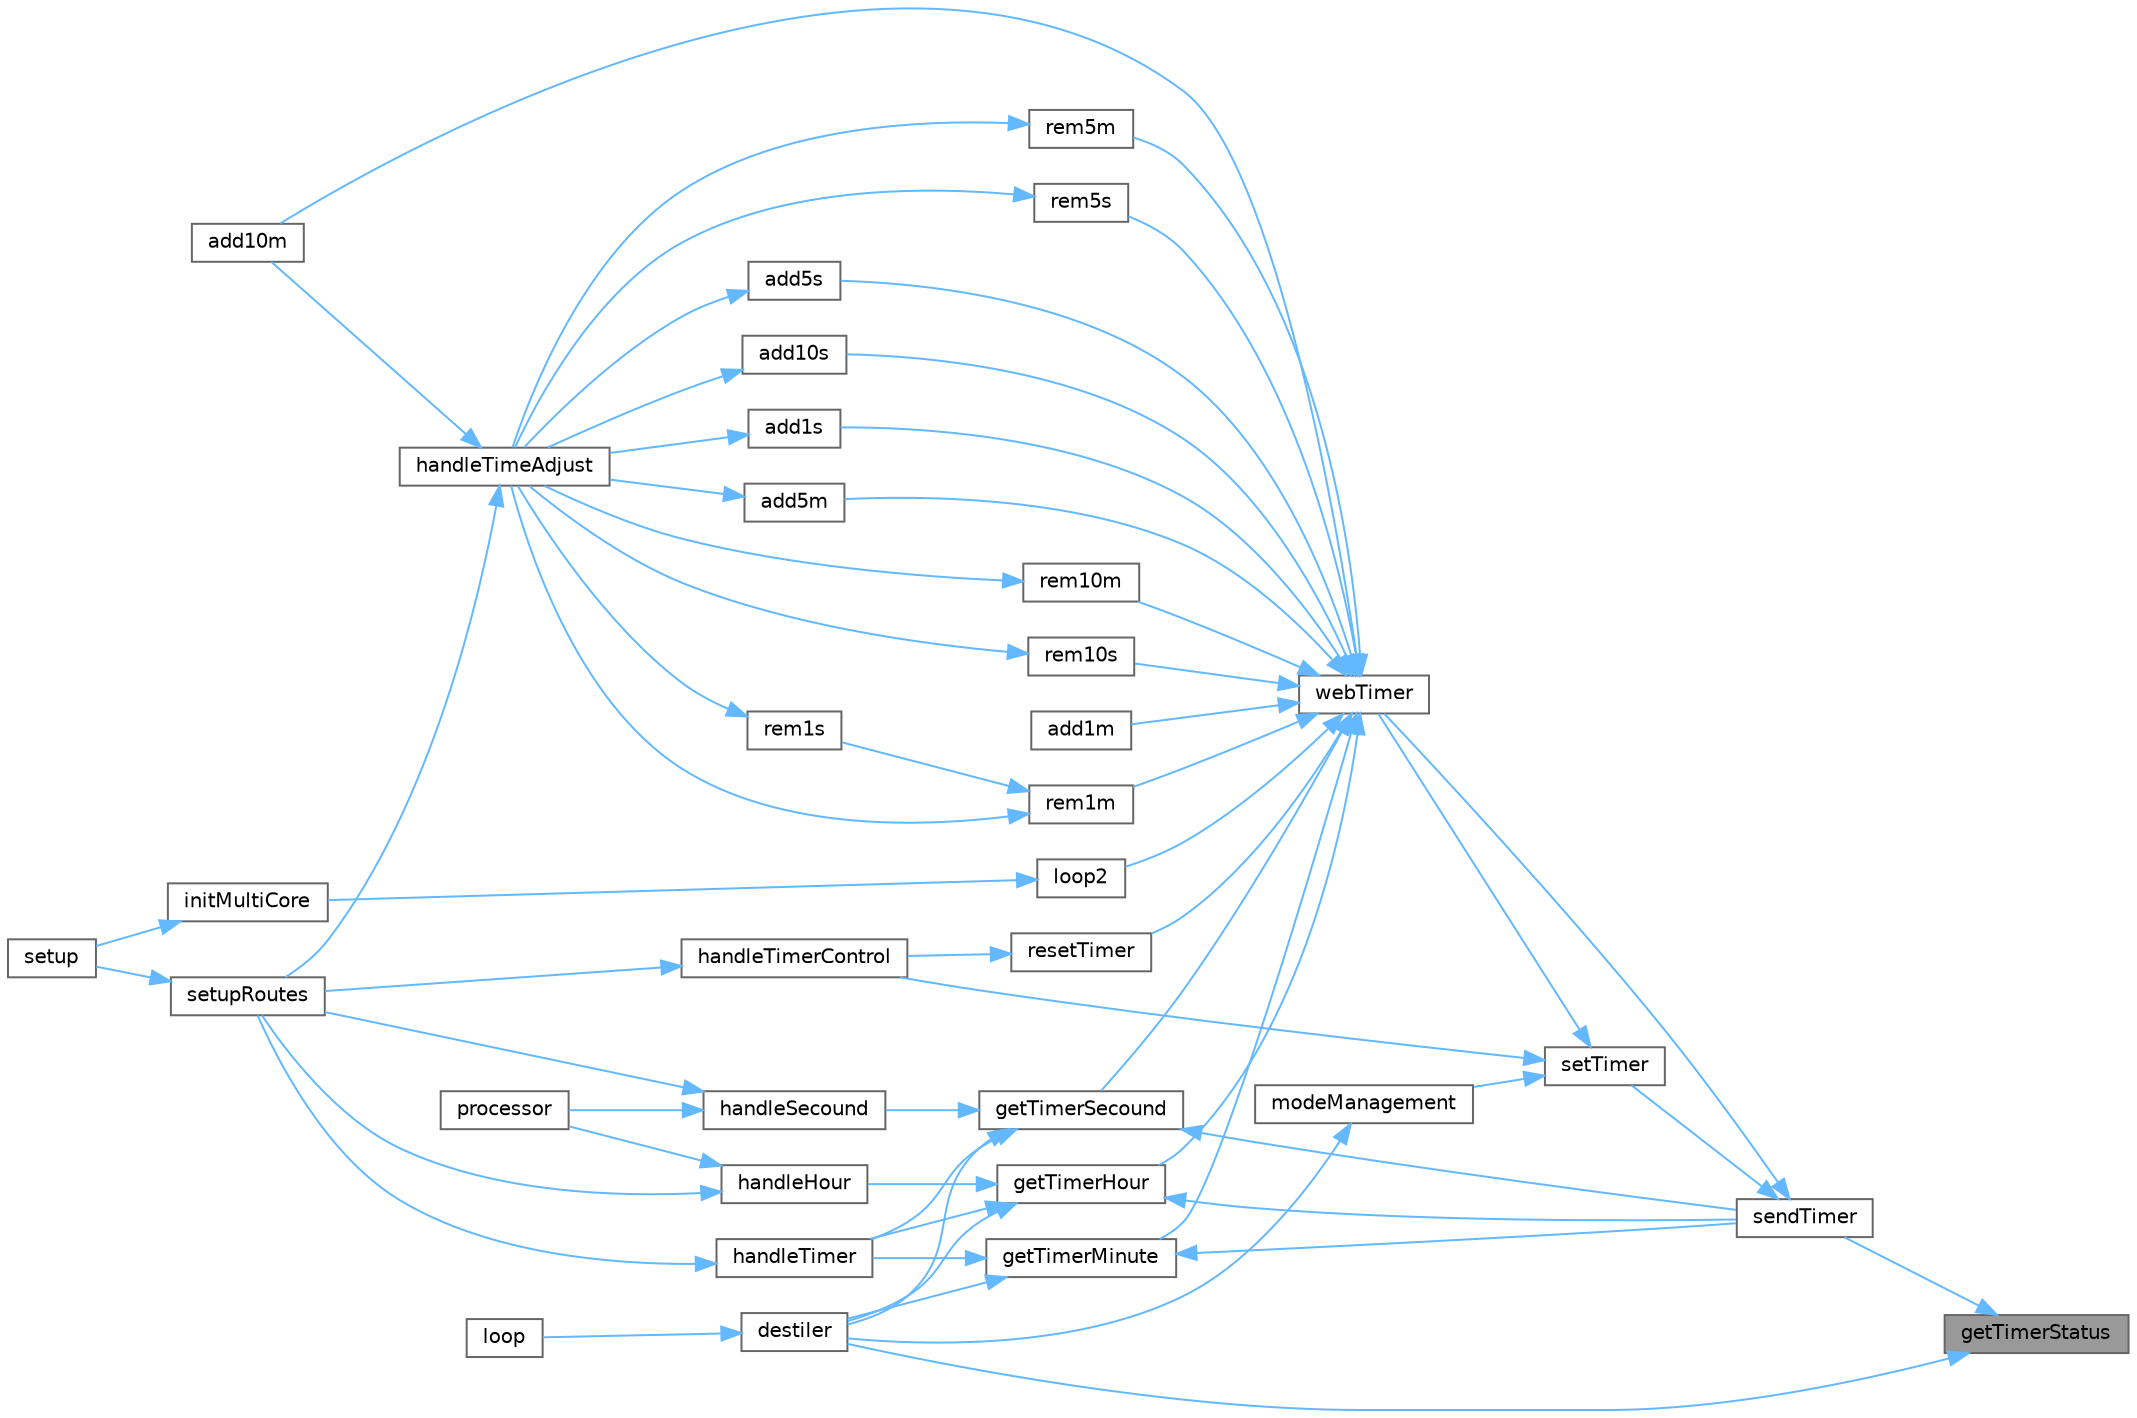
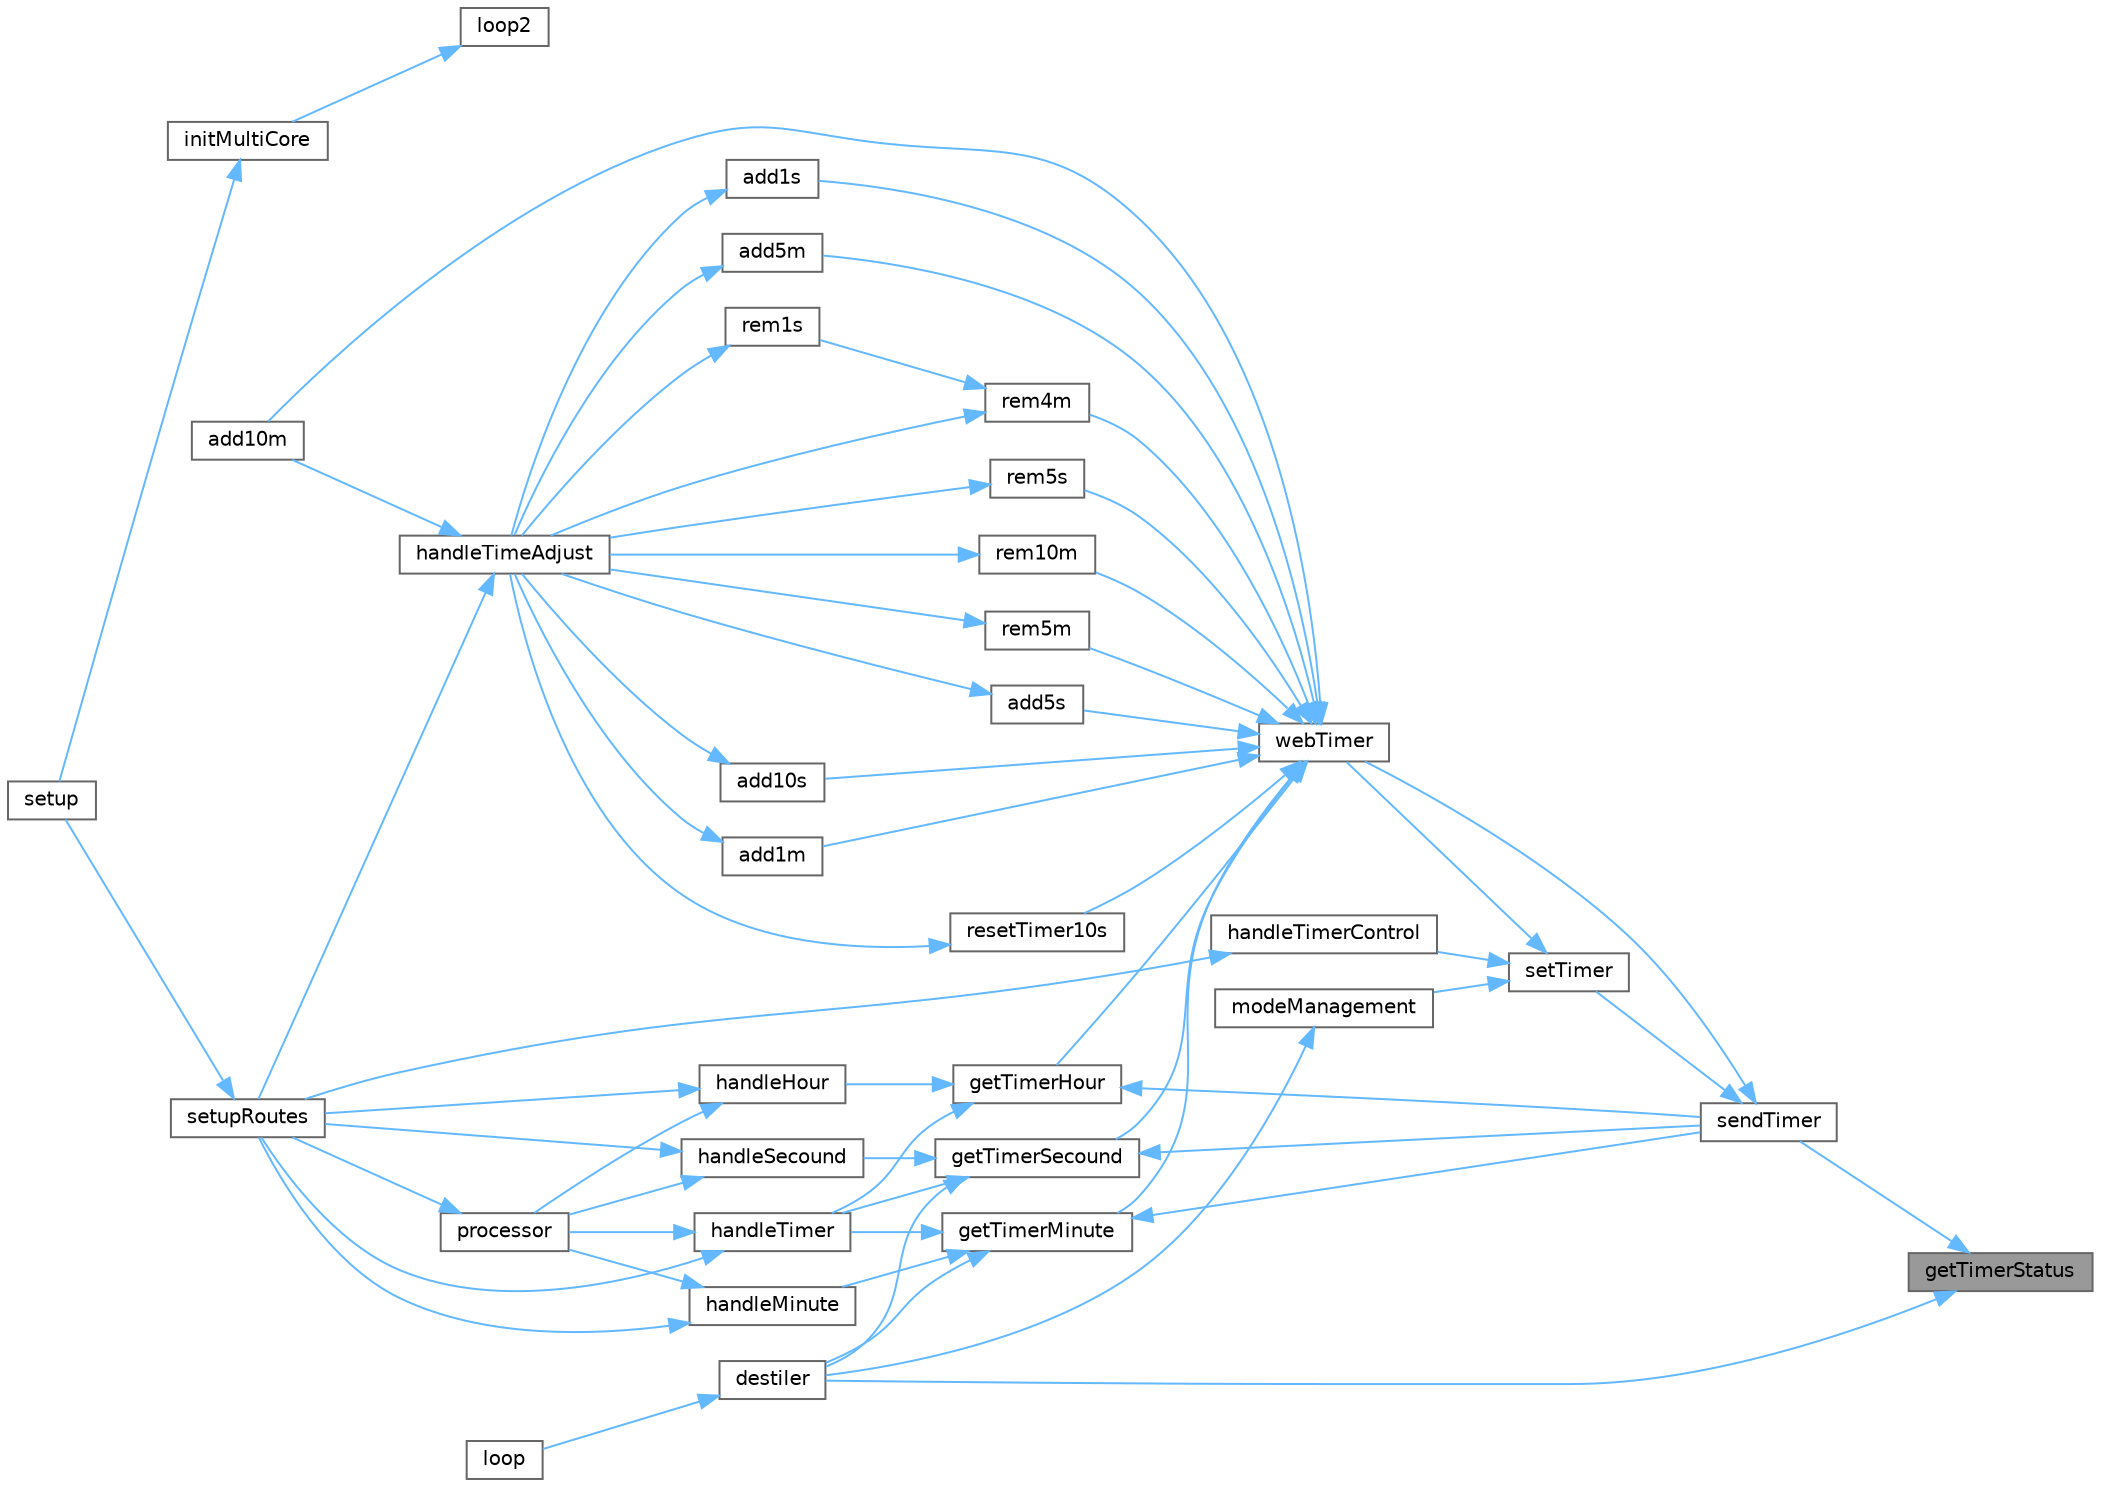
node "rem10s": label "rem10s" -> "resetTimer10s"
edge "handleTimeAdjust" -> "add1m": added
node "rem1m": label "rem1m" -> "rem4m"
edge "loop2" -> "webTimer": removed
node "resetTimer": removed
edge "setupRoutes" -> "processor": added
edge "processor" -> "handleTimer": added
edge "destiler" -> "getTimerHour": removed
node "handleMinute": added
